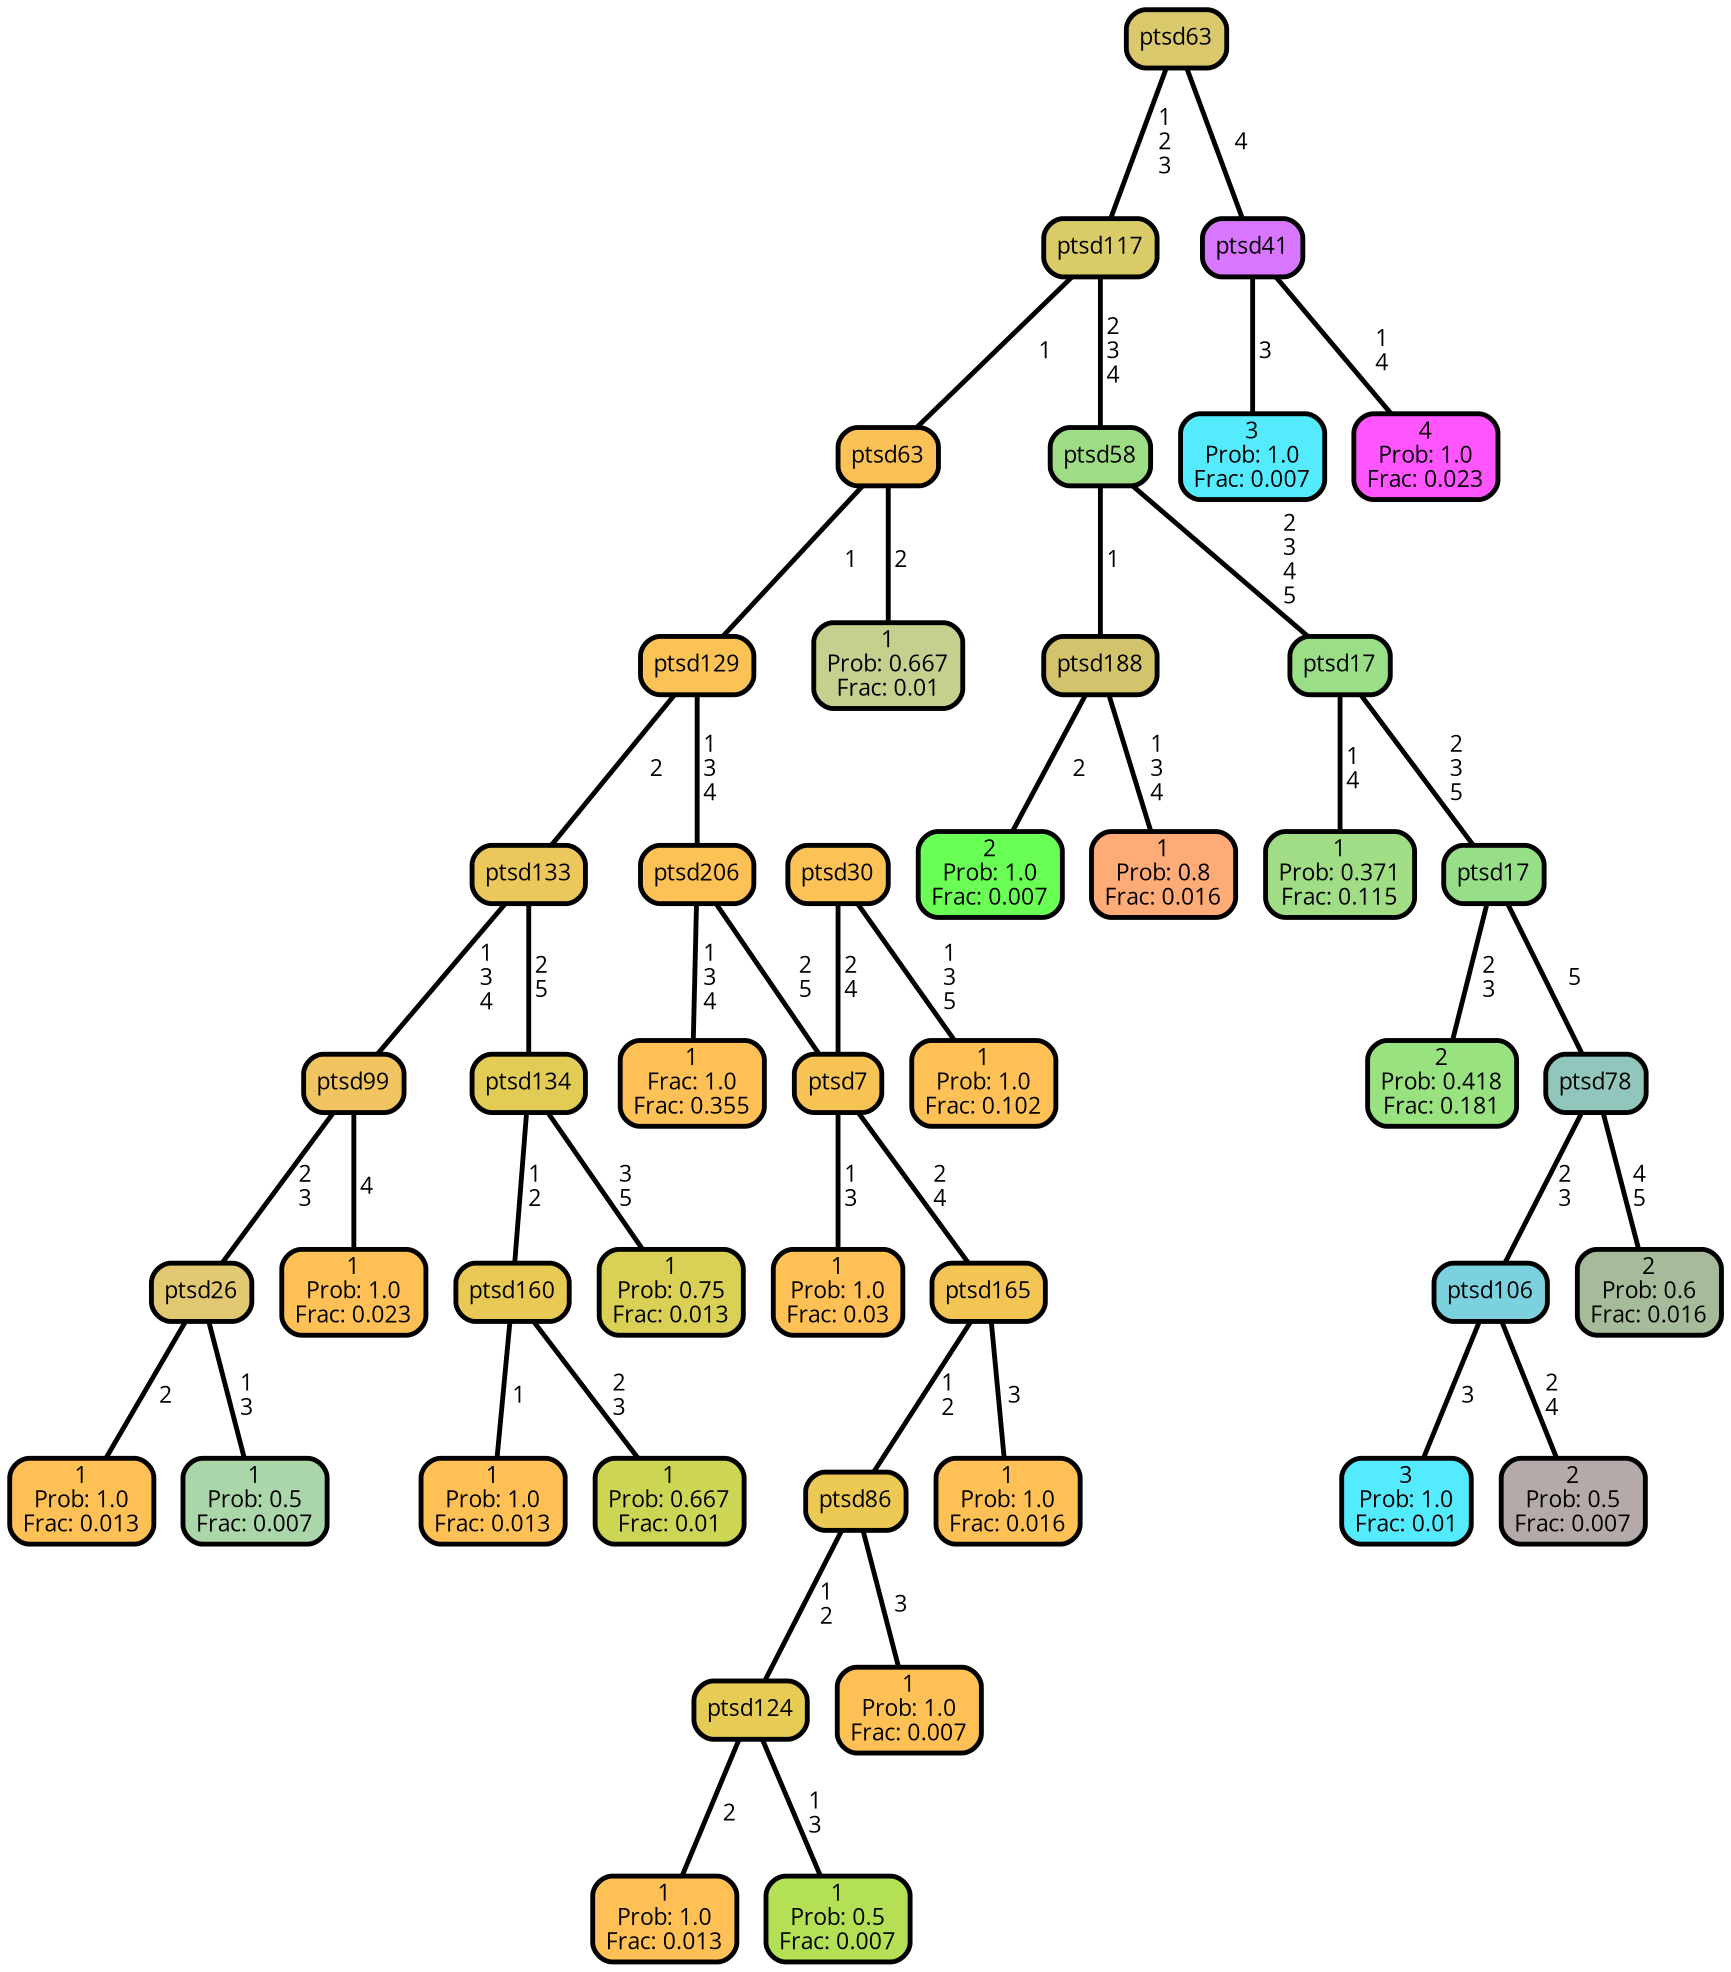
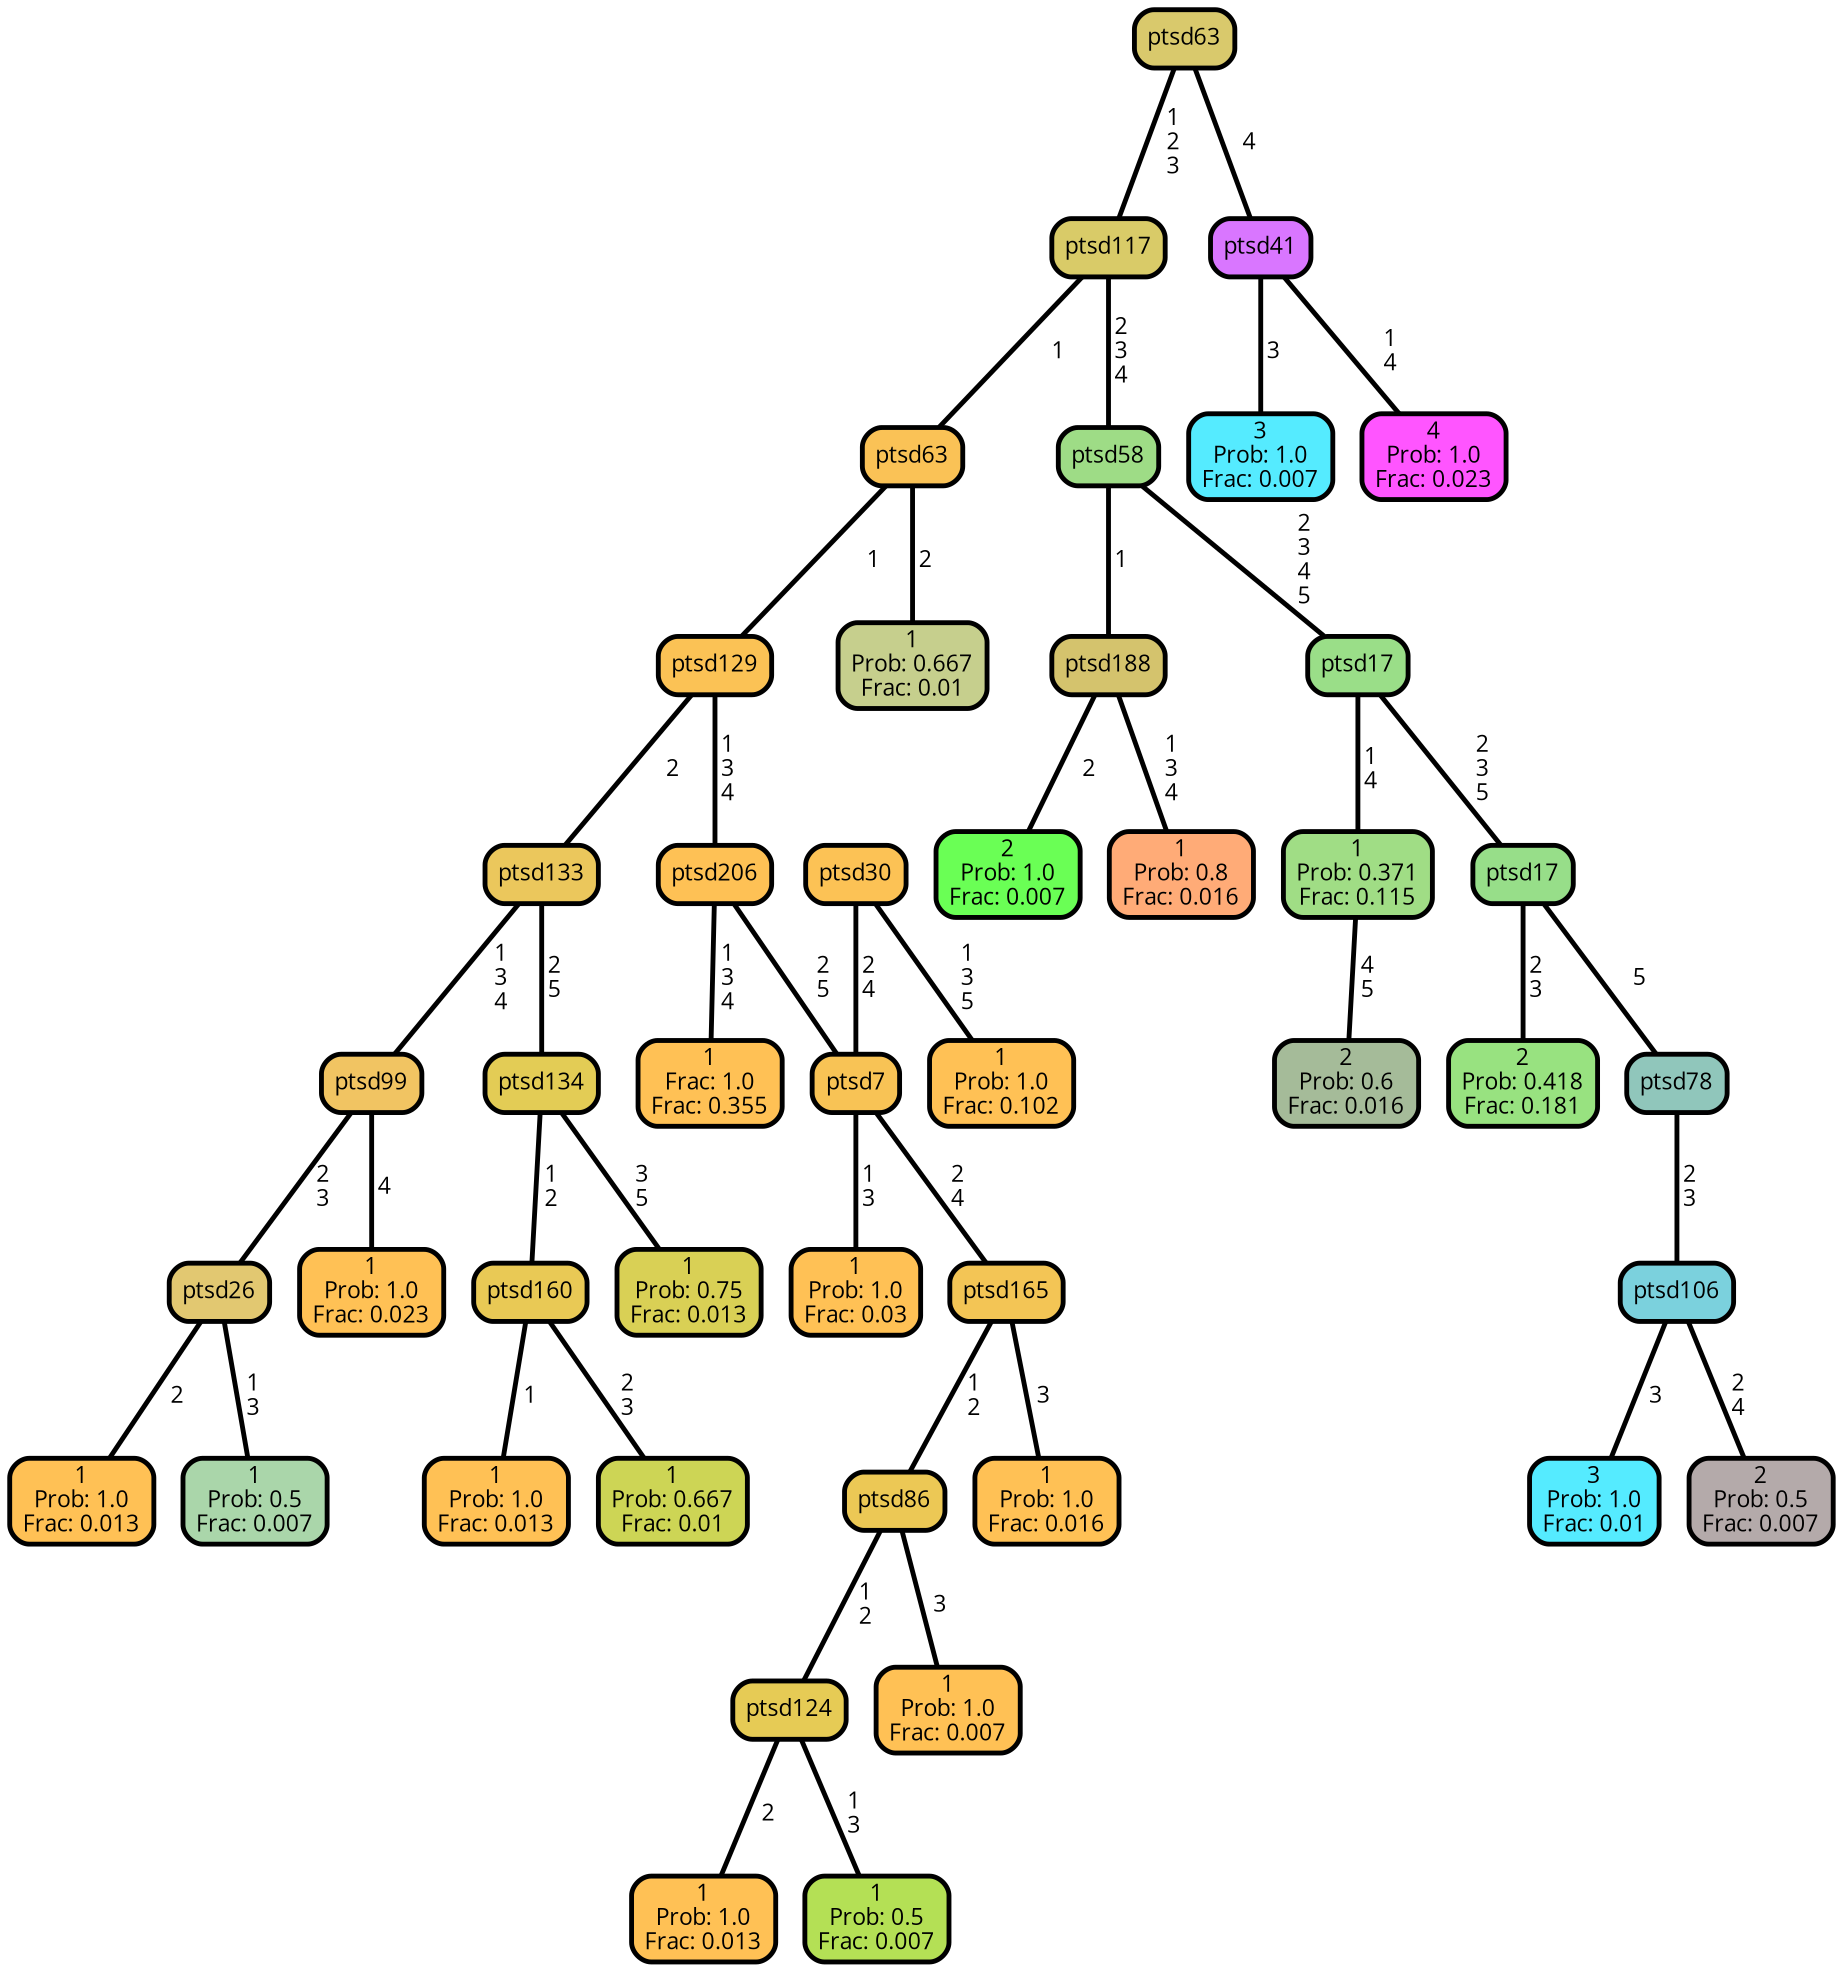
edge "ptsd78" -- "2 Prob: 0.6 Frac: 0.016": now "1 Prob: 0.371 Frac: 0.115" -- "2 Prob: 0.6 Frac: 0.016"
